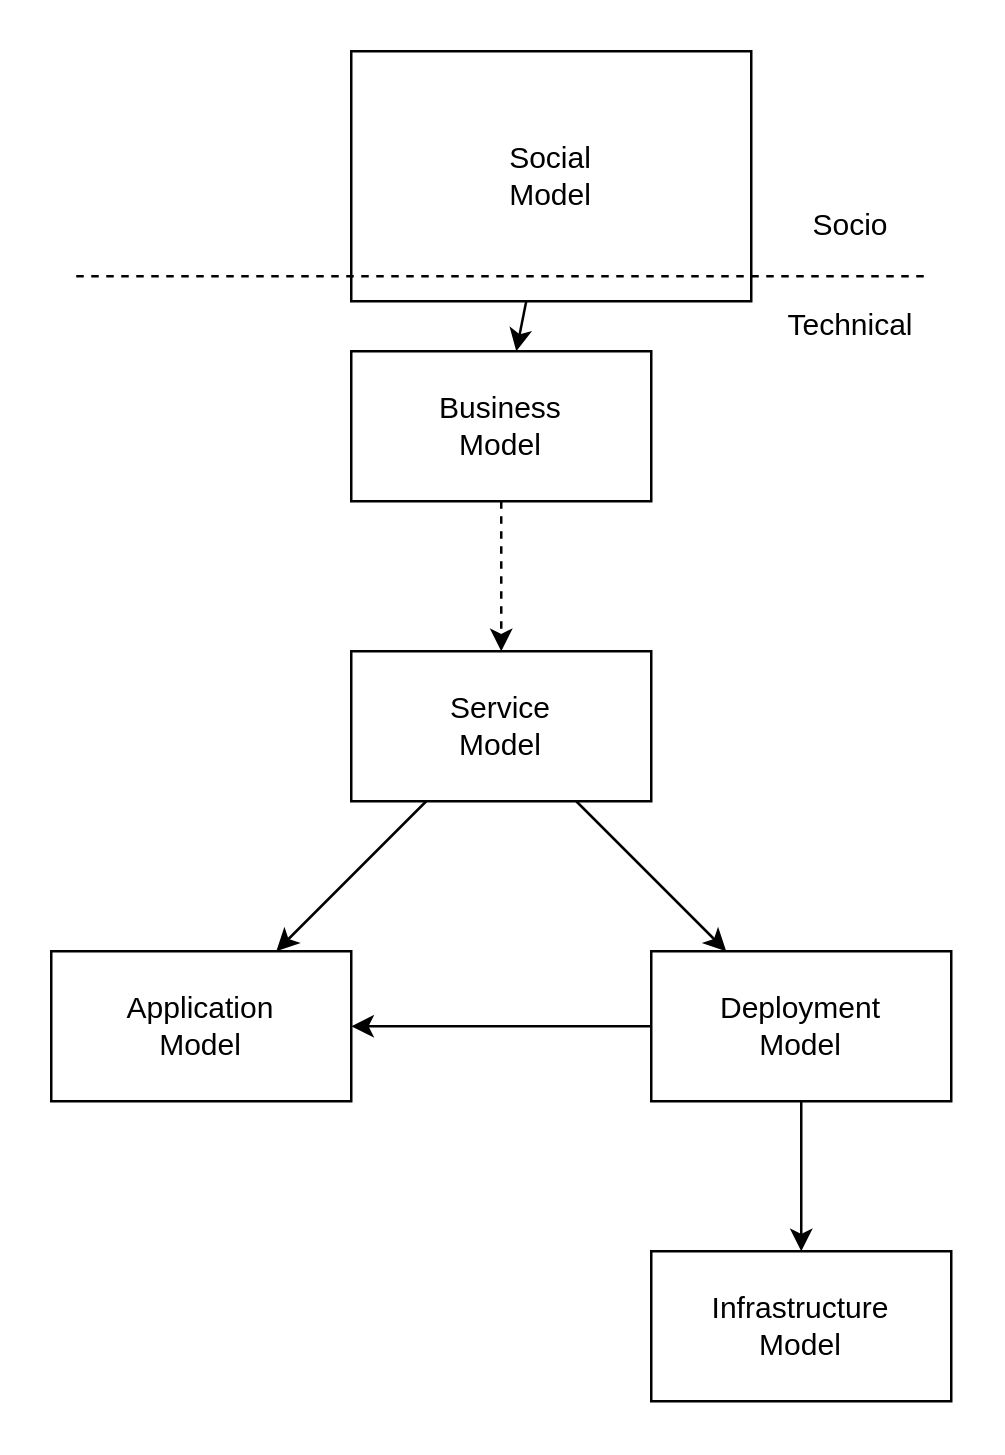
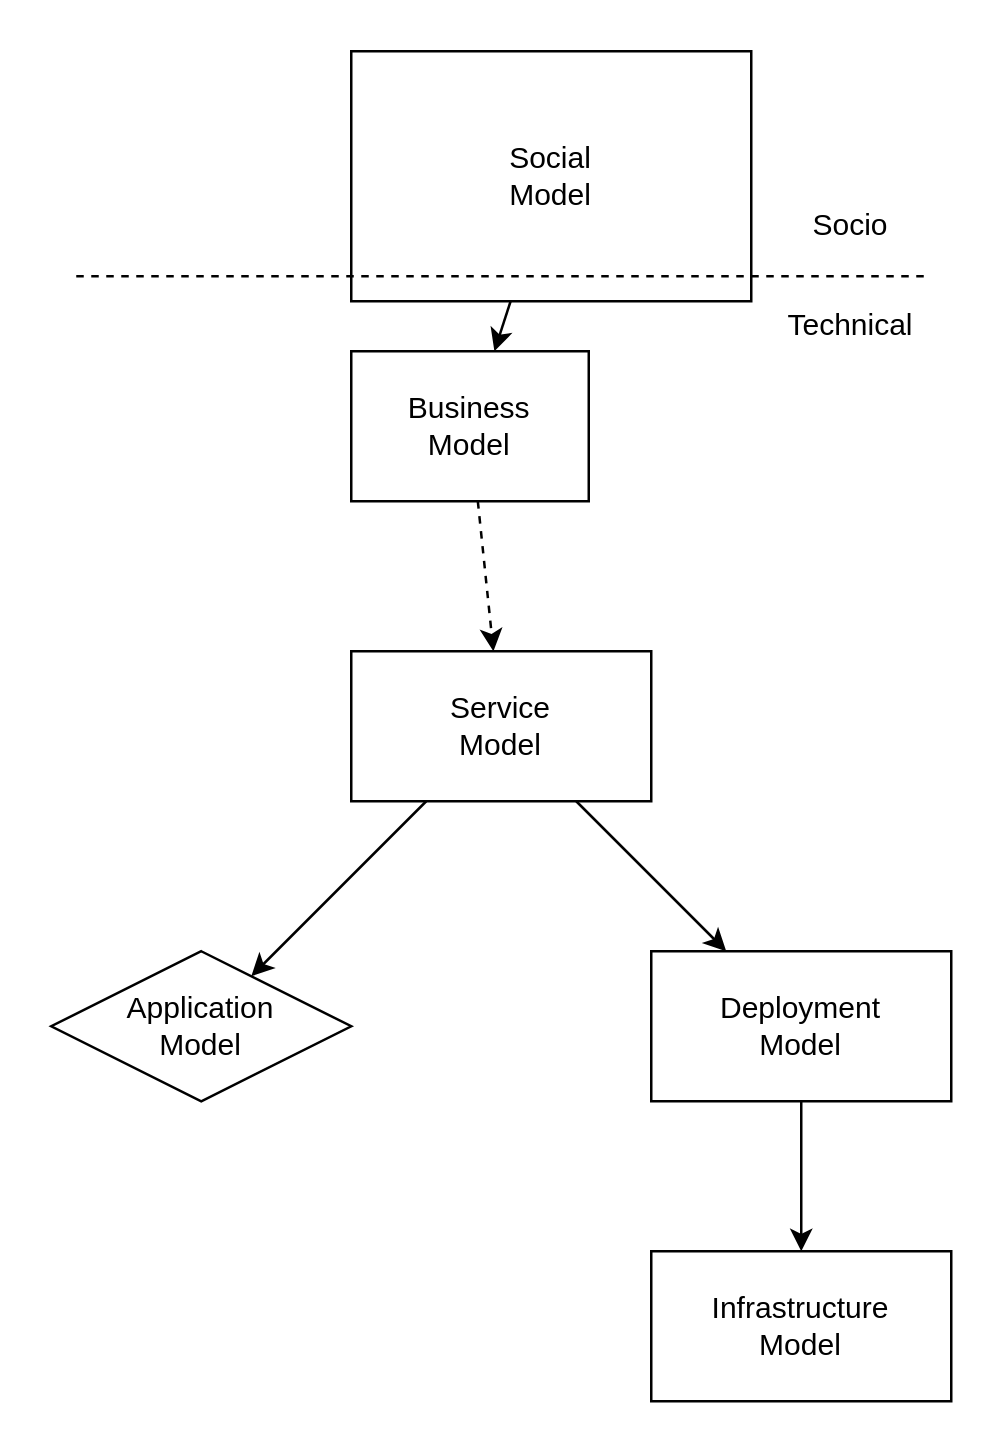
node "Business Model": size 300x150 -> 238x150
node "Application Model": shape rectangle -> diamond
edge "Deployment Model" -> "Application Model": removed
